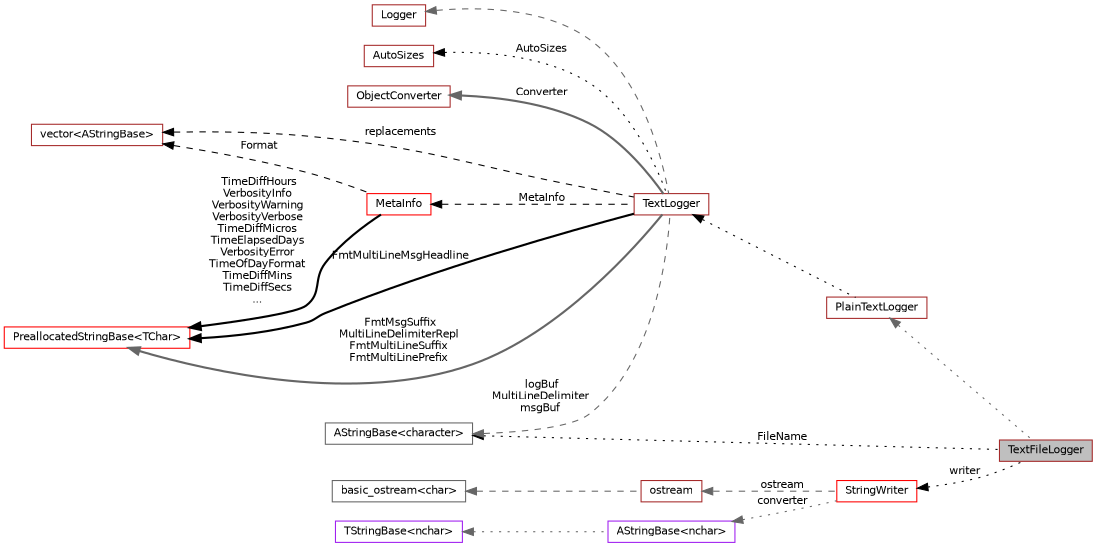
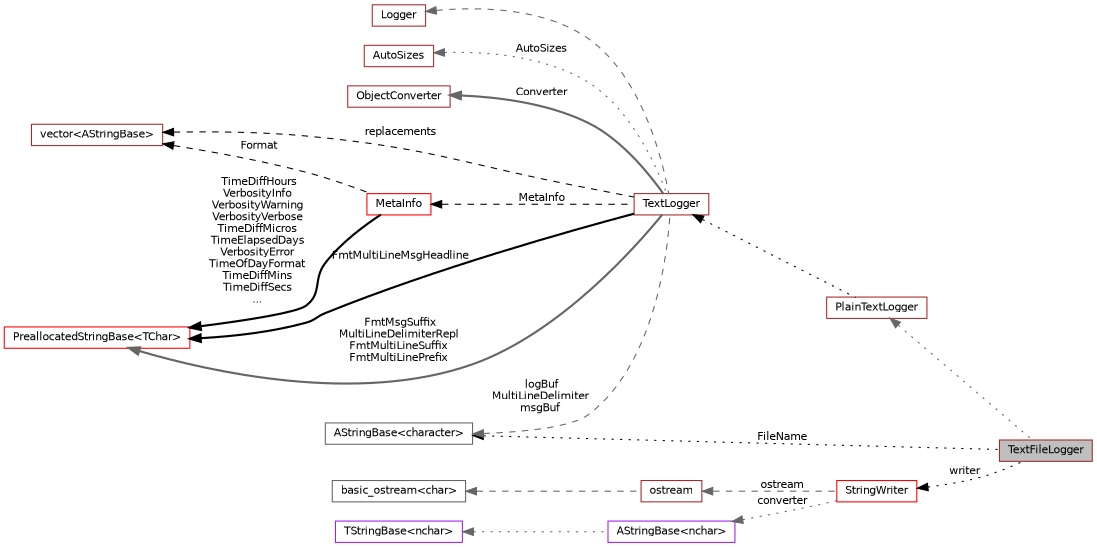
edge "TextLogger" -> "AutoSizes": color black -> gray40
